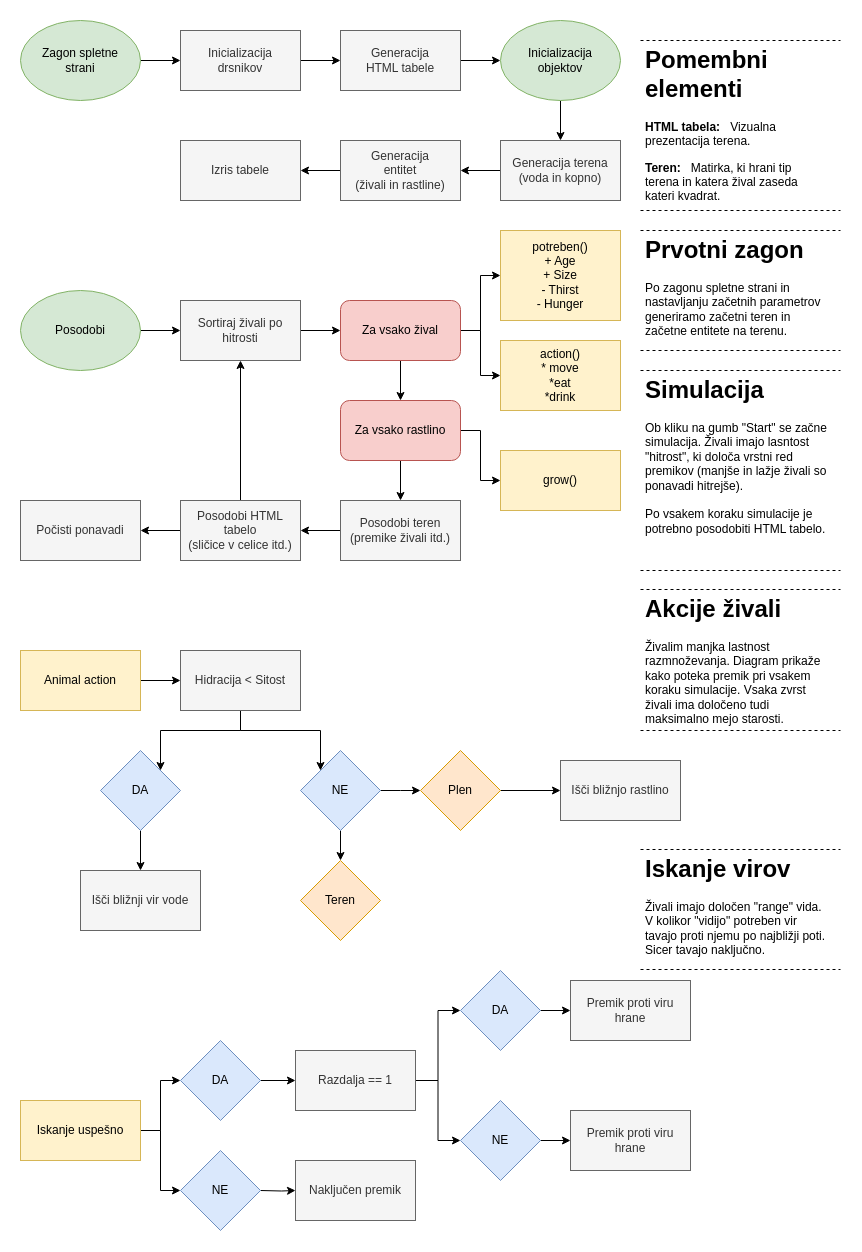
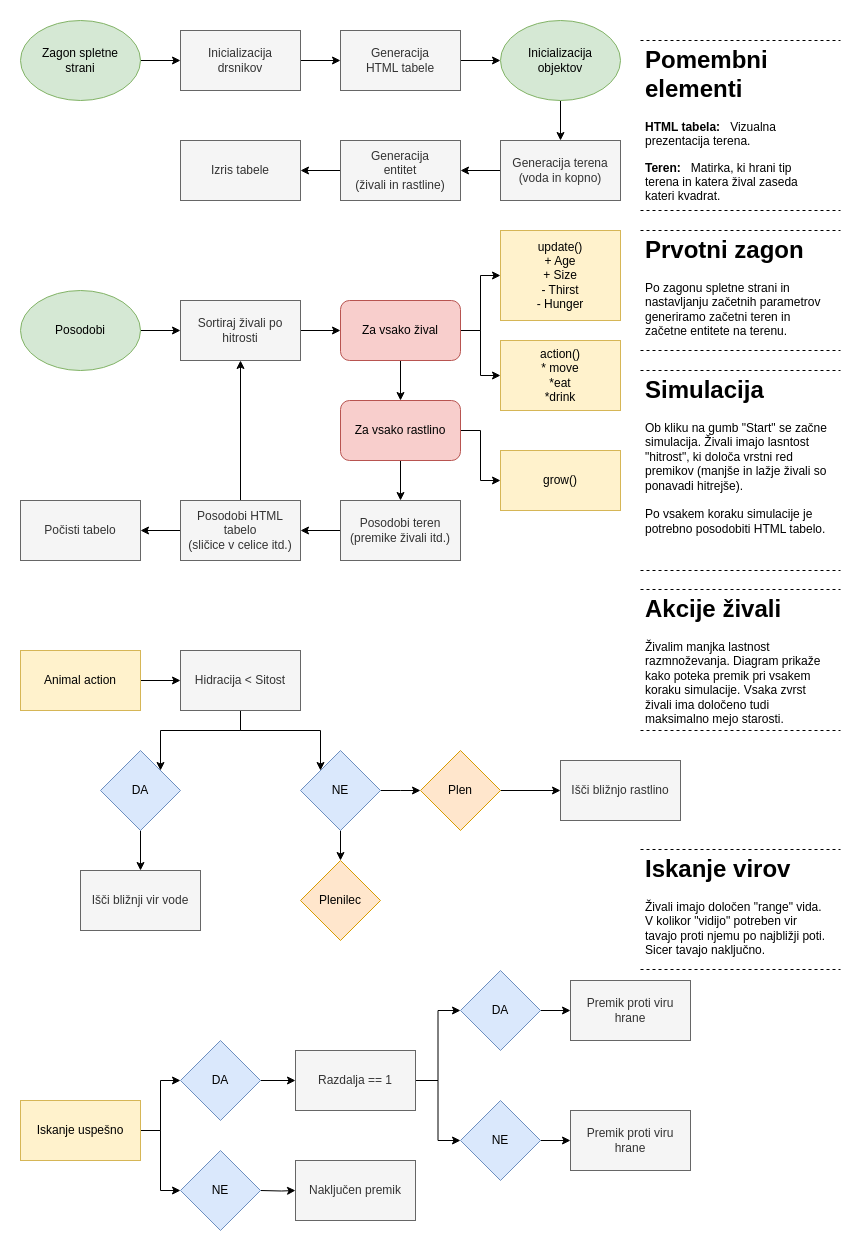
node "potreben() + Age + Size - Thirst - Hunger": label "potreben() + Age + Size - Thirst - Hunger" -> "update() + Age + Size - Thirst - Hunger"
node "Počisti ponavadi": label "Počisti ponavadi" -> "Počisti tabelo"
node "Teren": label "Teren" -> "Plenilec"
